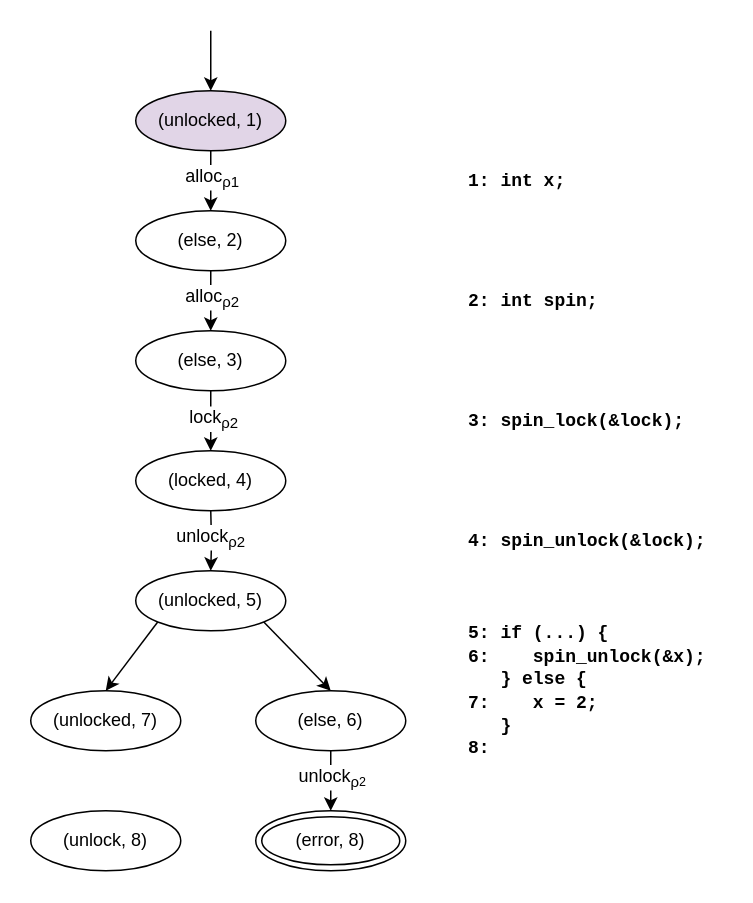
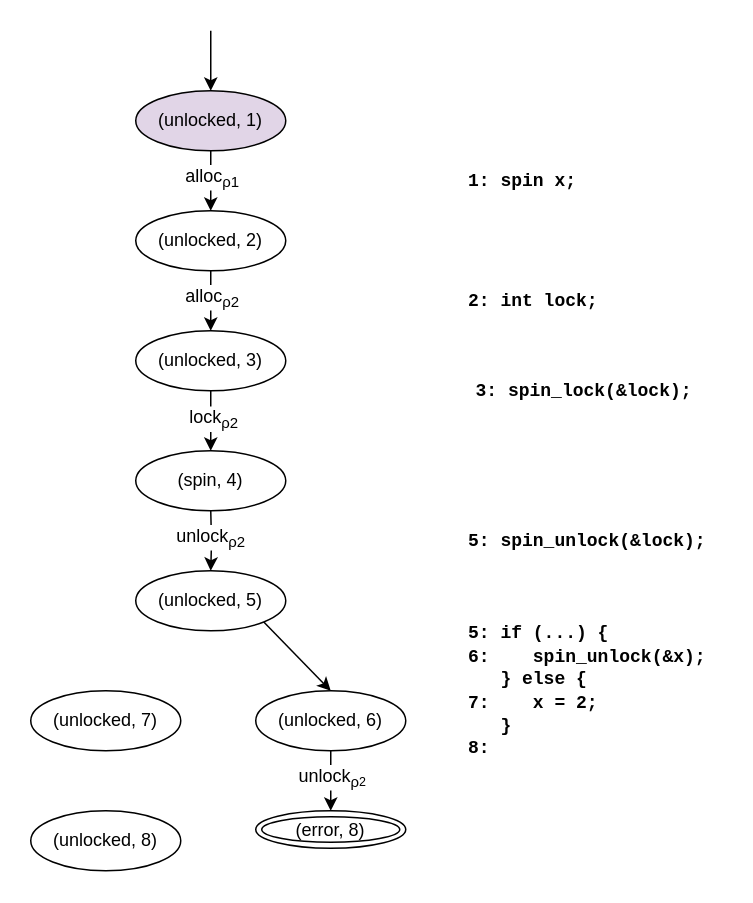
node "1: int x;": label "1: int x;" -> "1: spin x;"
node "(else, 2)": label "(else, 2)" -> "(unlocked, 2)"
node "2: int spin;": label "2: int spin;" -> "2: int lock;"
node "(else, 3)": label "(else, 3)" -> "(unlocked, 3)"
node "3: spin_lock(&lock);": moved (586, 421) -> (593, 391)
node "(locked, 4)": label "(locked, 4)" -> "(spin, 4)"
node "4: spin_unlock(&lock);": label "4: spin_unlock(&lock);" -> "5: spin_unlock(&lock);"
edge "(unlocked, 5)" -> "(unlocked, 7)": removed
node "(else, 6)": label "(else, 6)" -> "(unlocked, 6)"
node "(unlock, 8)": label "(unlock, 8)" -> "(unlocked, 8)"
node "(error, 8)": size 150x60 -> 150x38
